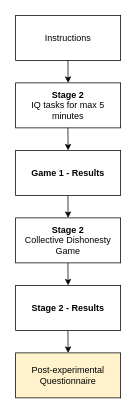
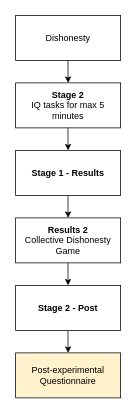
node "Instructions": label "Instructions" -> "Dishonesty"
node "Game 1 - Results": label "Game 1 - Results" -> "Stage 1 - Results"
node "Stage 2 Collective Dishonesty Game": label "Stage 2 Collective Dishonesty Game" -> "Results 2 Collective Dishonesty Game"
node "Stage 2 - Results": label "Stage 2 - Results" -> "Stage 2 - Post"
